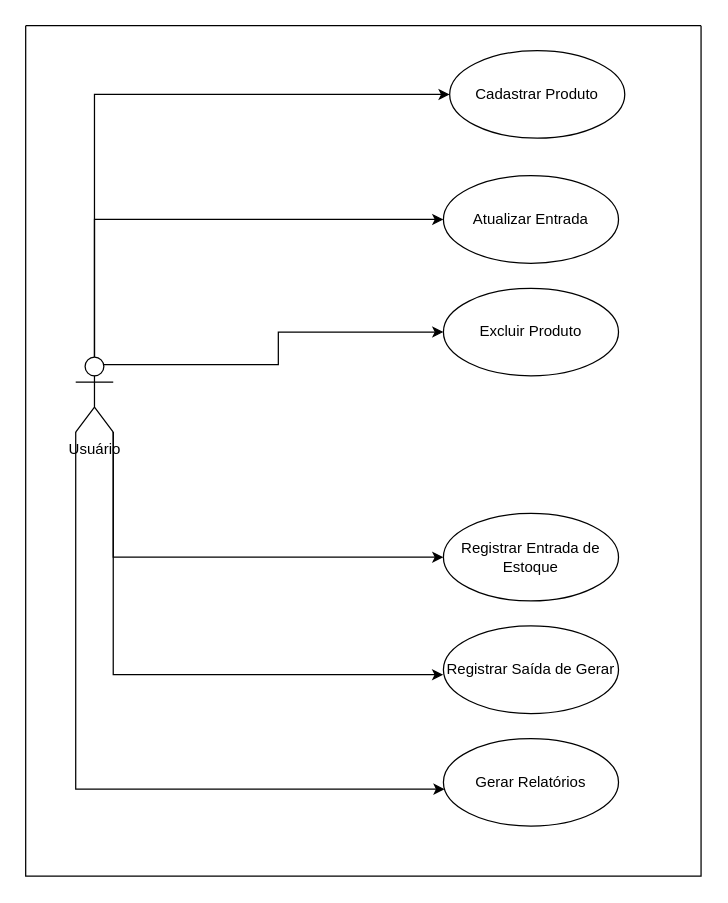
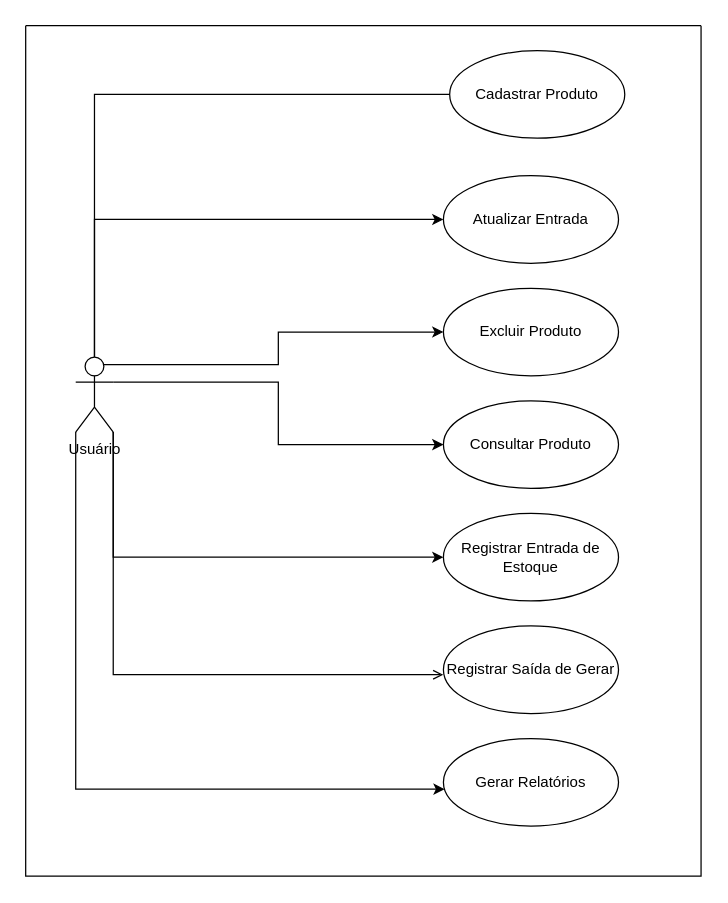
edge "Usuário" -> "Cadastrar Produto": arrowhead classic -> none
edge "Usuário" -> "Consultar Produto": added
node "Consultar Produto": added
edge "Usuário" -> "Registrar Saída de Gerar": arrowhead classic -> open
